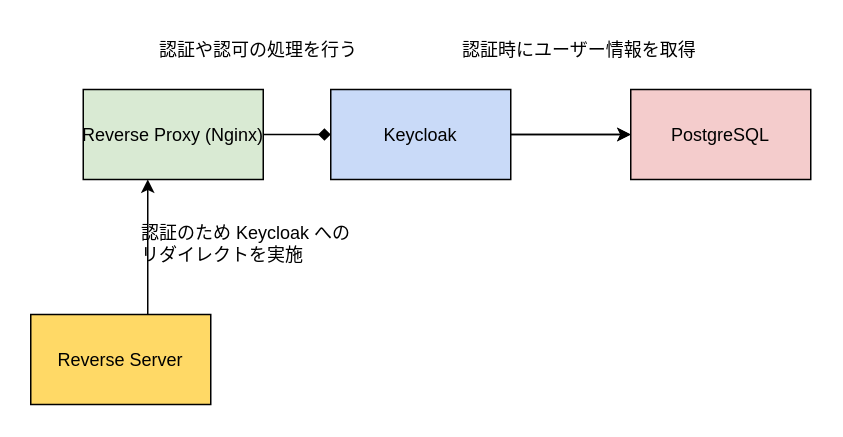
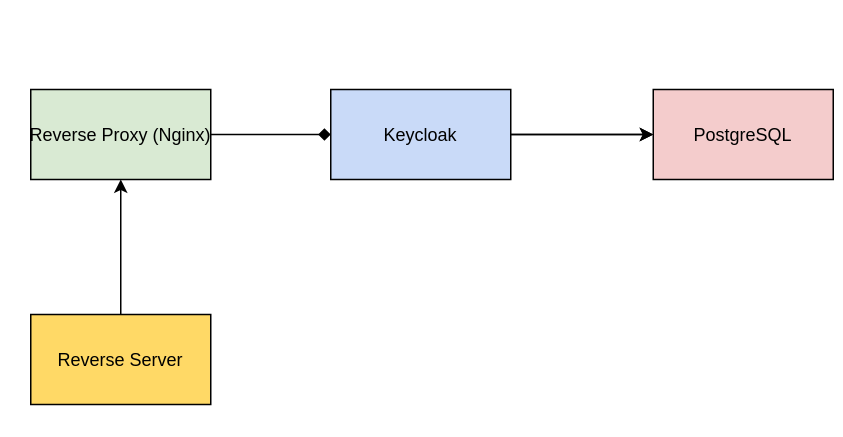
node "認証や認可の処理を行う": removed
node "認証時にユーザー情報を取得": removed
node "Reverse Proxy (Nginx)": moved (173, 134) -> (121, 134)
node "PostgreSQL": moved (721, 134) -> (743, 134)
node "認証のため Keycloak への リダイレクトを実施": removed
